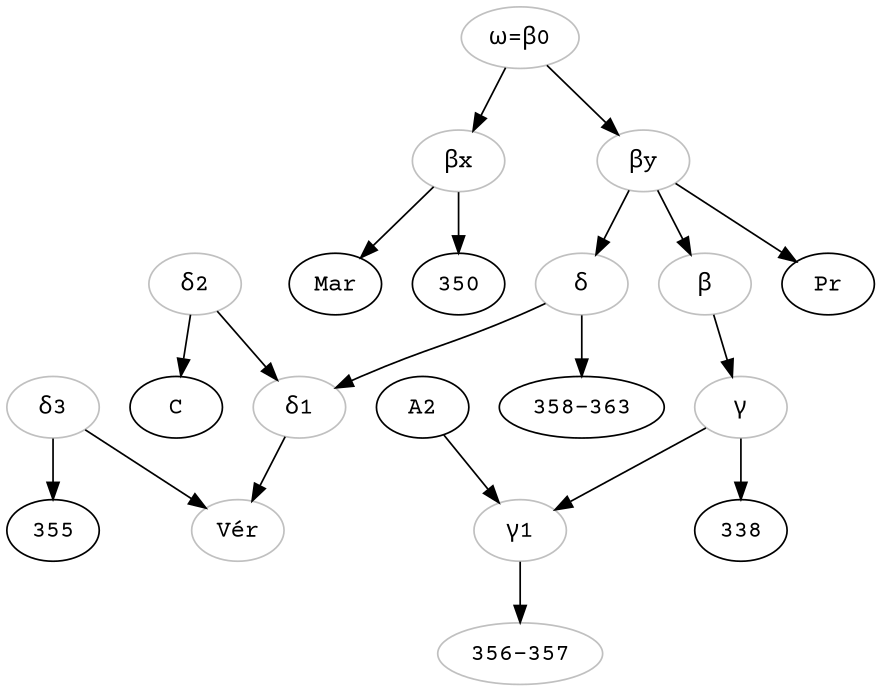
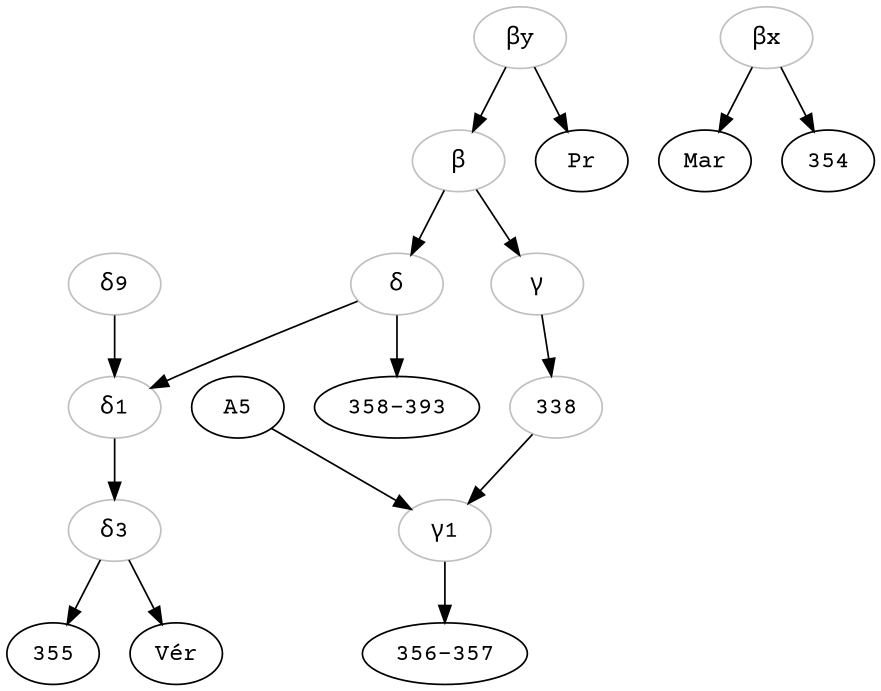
node "ω=β0": removed
edge "βy" -> "δ": now "β" -> "δ"
node "δ2": label "δ2" -> "δ9"
node "350": label "350" -> "354"
node "C": removed
node "A2": label "A2" -> "A5"
node "358-363": label "358-363" -> "358-393"
edge "δ1" -> "Vér": now "δ1" -> "δ3"
edge "γ" -> "γ1": now "338" -> "γ1"
node "Vér": color grey -> black
node "338": color black -> grey
node "356-357": color grey -> black
